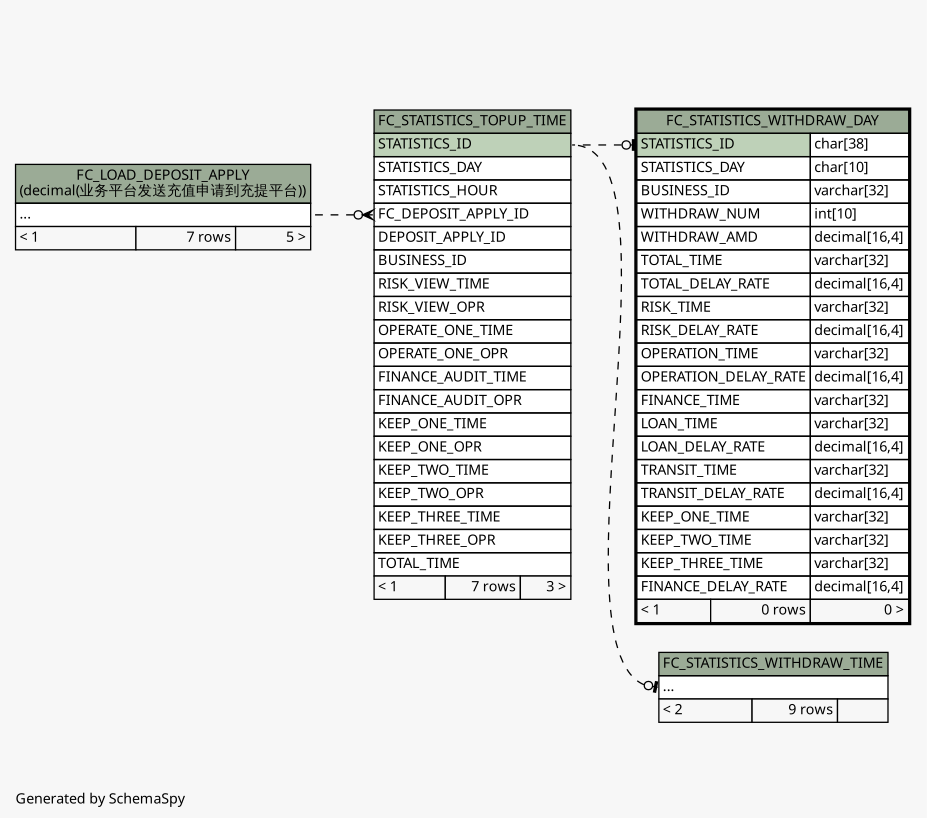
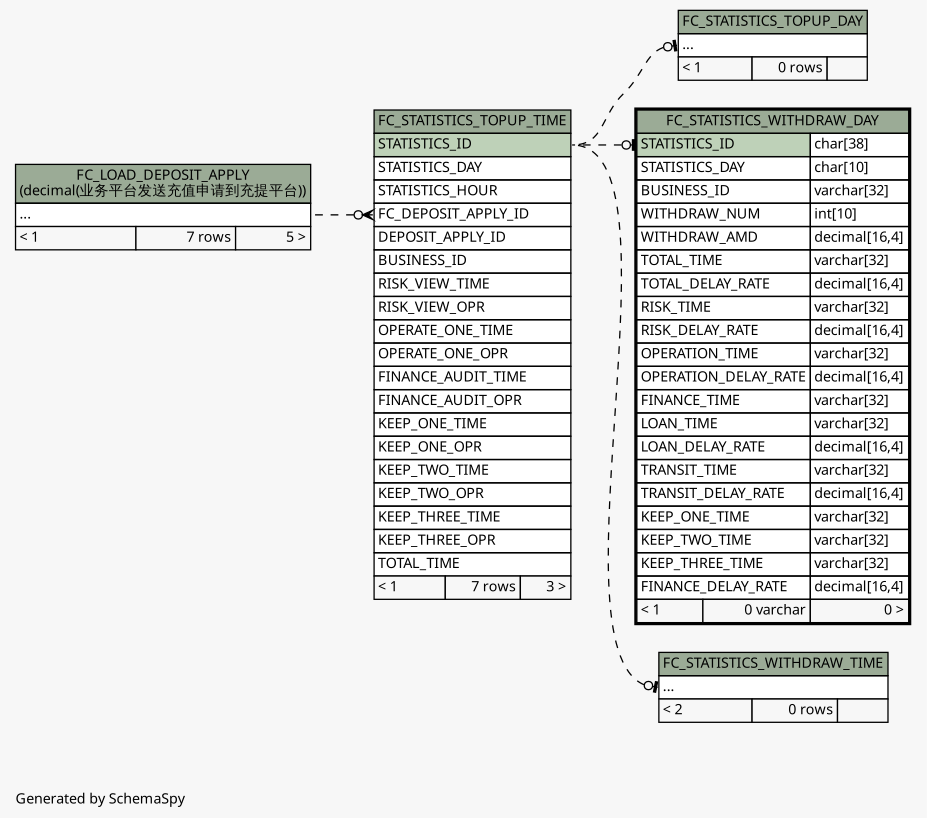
node "FC_STATISTICS_TOPUP_DAY": added
node "FC_STATISTICS_WITHDRAW_DAY": text "0 rows" -> "0 varchar"
node "FC_STATISTICS_WITHDRAW_TIME": text "9 rows" -> "0 rows"
